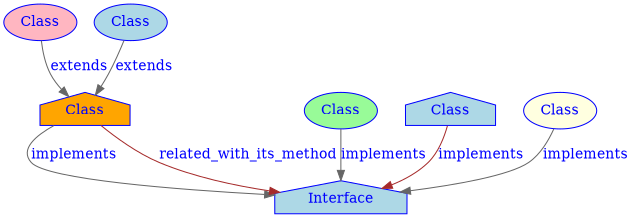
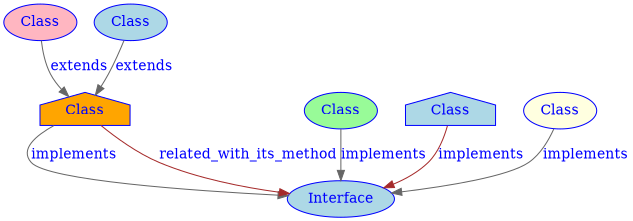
node "Interface": shape house -> ellipse
